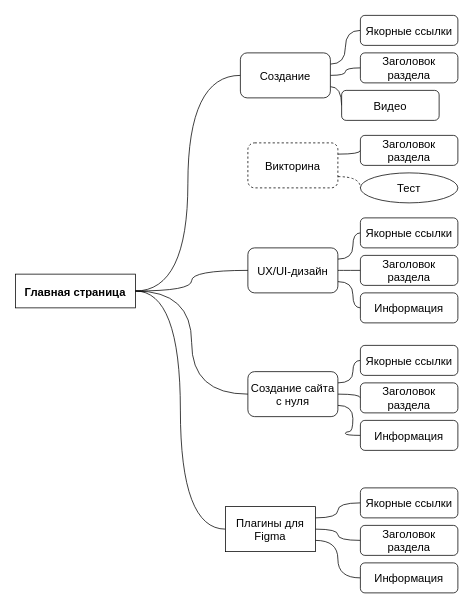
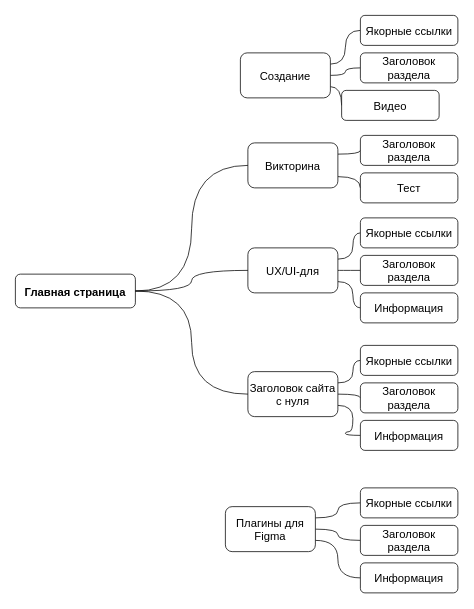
node "Викторина": style dashed -> solid
edge "Создание" -- "Главная страница": removed
edge "Викторина" -- "Тест": style dashed -> solid
node "Тест": shape ellipse -> rounded rectangle
edge "Викторина" -- "Главная страница": added
node "UX/UI-дизайн": label "UX/UI-дизайн" -> "UX/UI-для"
node "Главная страница": shape rectangle -> rounded rectangle
node "Создание сайта с нуля": label "Создание сайта с нуля" -> "Заголовок сайта с нуля"
edge "Главная страница" -- "Плагины для Figma": removed
node "Плагины для Figma": shape rectangle -> rounded rectangle
